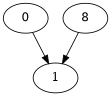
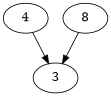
node "0": label "0" -> "4"
node "1": label "1" -> "3"
